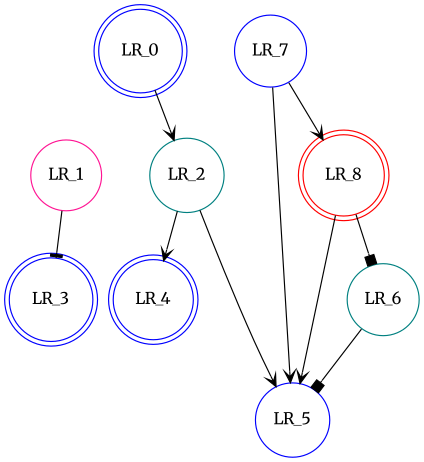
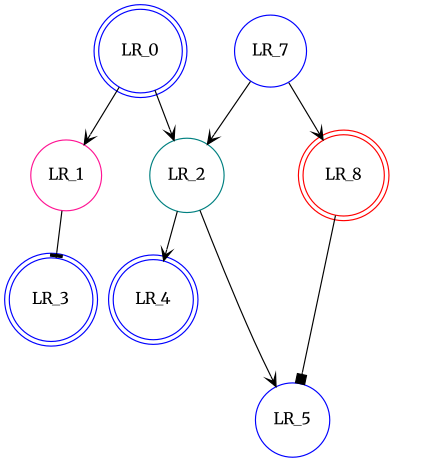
edge "LR_0" -> "LR_1": added
edge "LR_7" -> "LR_5": now "LR_7" -> "LR_2"
edge "LR_8" -> "LR_5": arrowhead vee -> box
node "LR_6": removed
